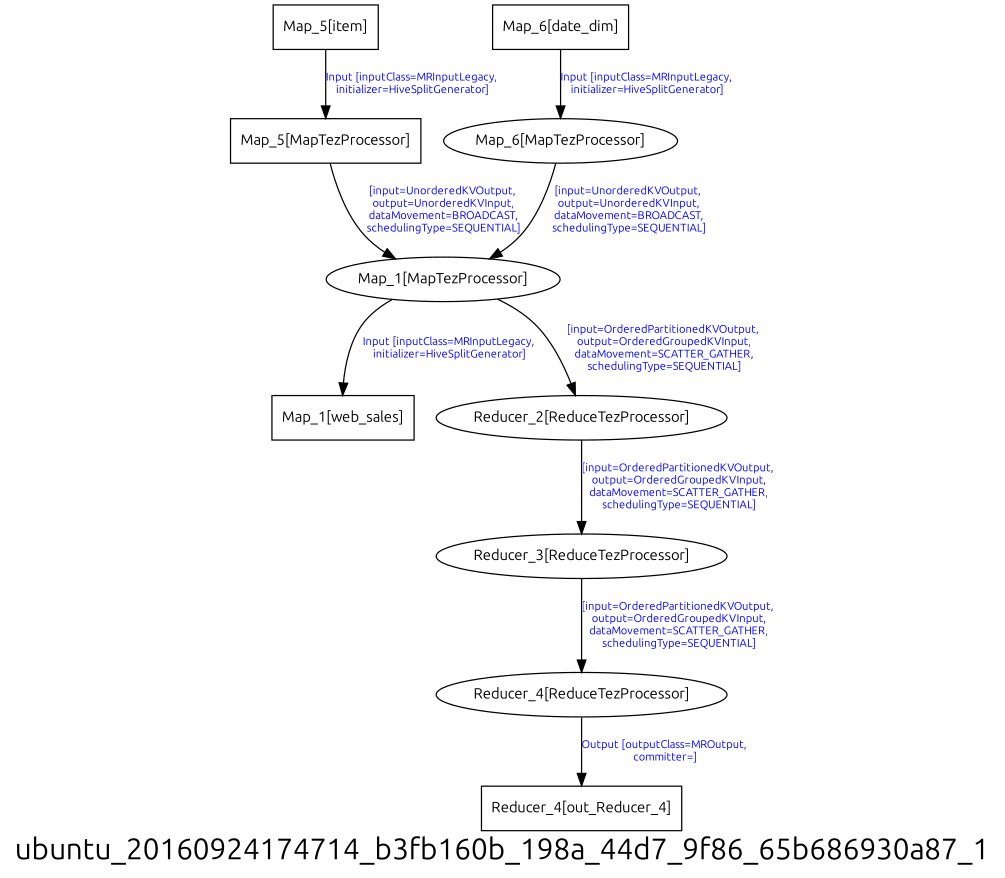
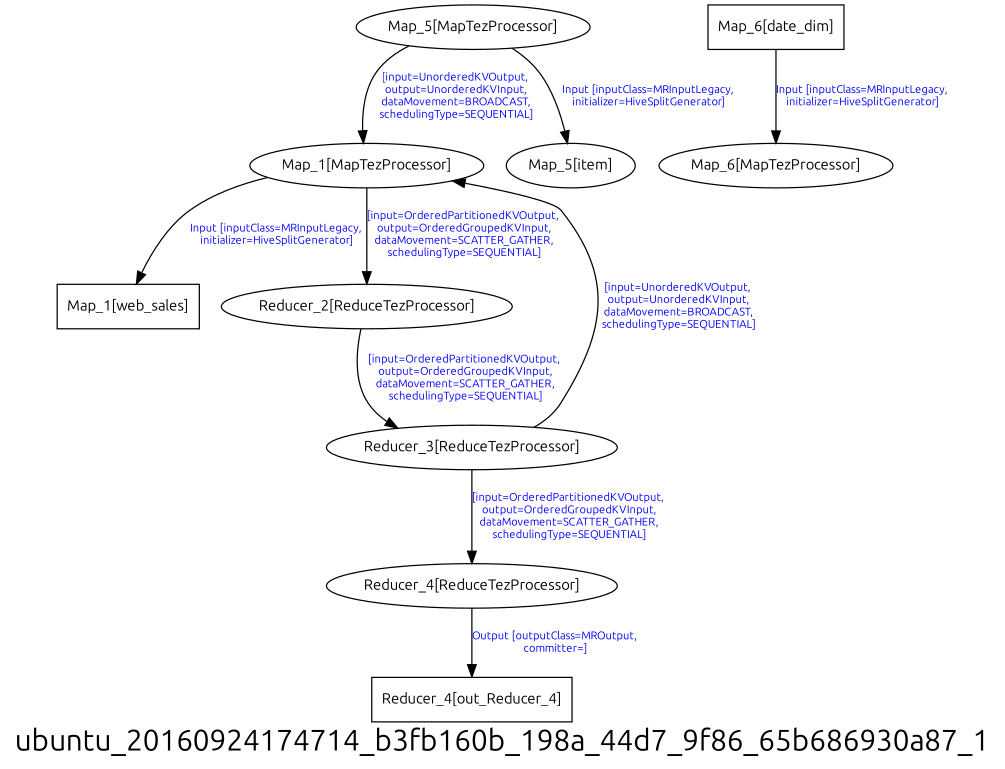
node "Map_5[item]": shape box -> ellipse
edge "Map_5[item]" -> "Map_5[MapTezProcessor]": reversed
node "Map_5[MapTezProcessor]": shape box -> ellipse
edge "Map_6[MapTezProcessor]" -> "Map_1[MapTezProcessor]": now "Reducer_3[ReduceTezProcessor]" -> "Map_1[MapTezProcessor]"
